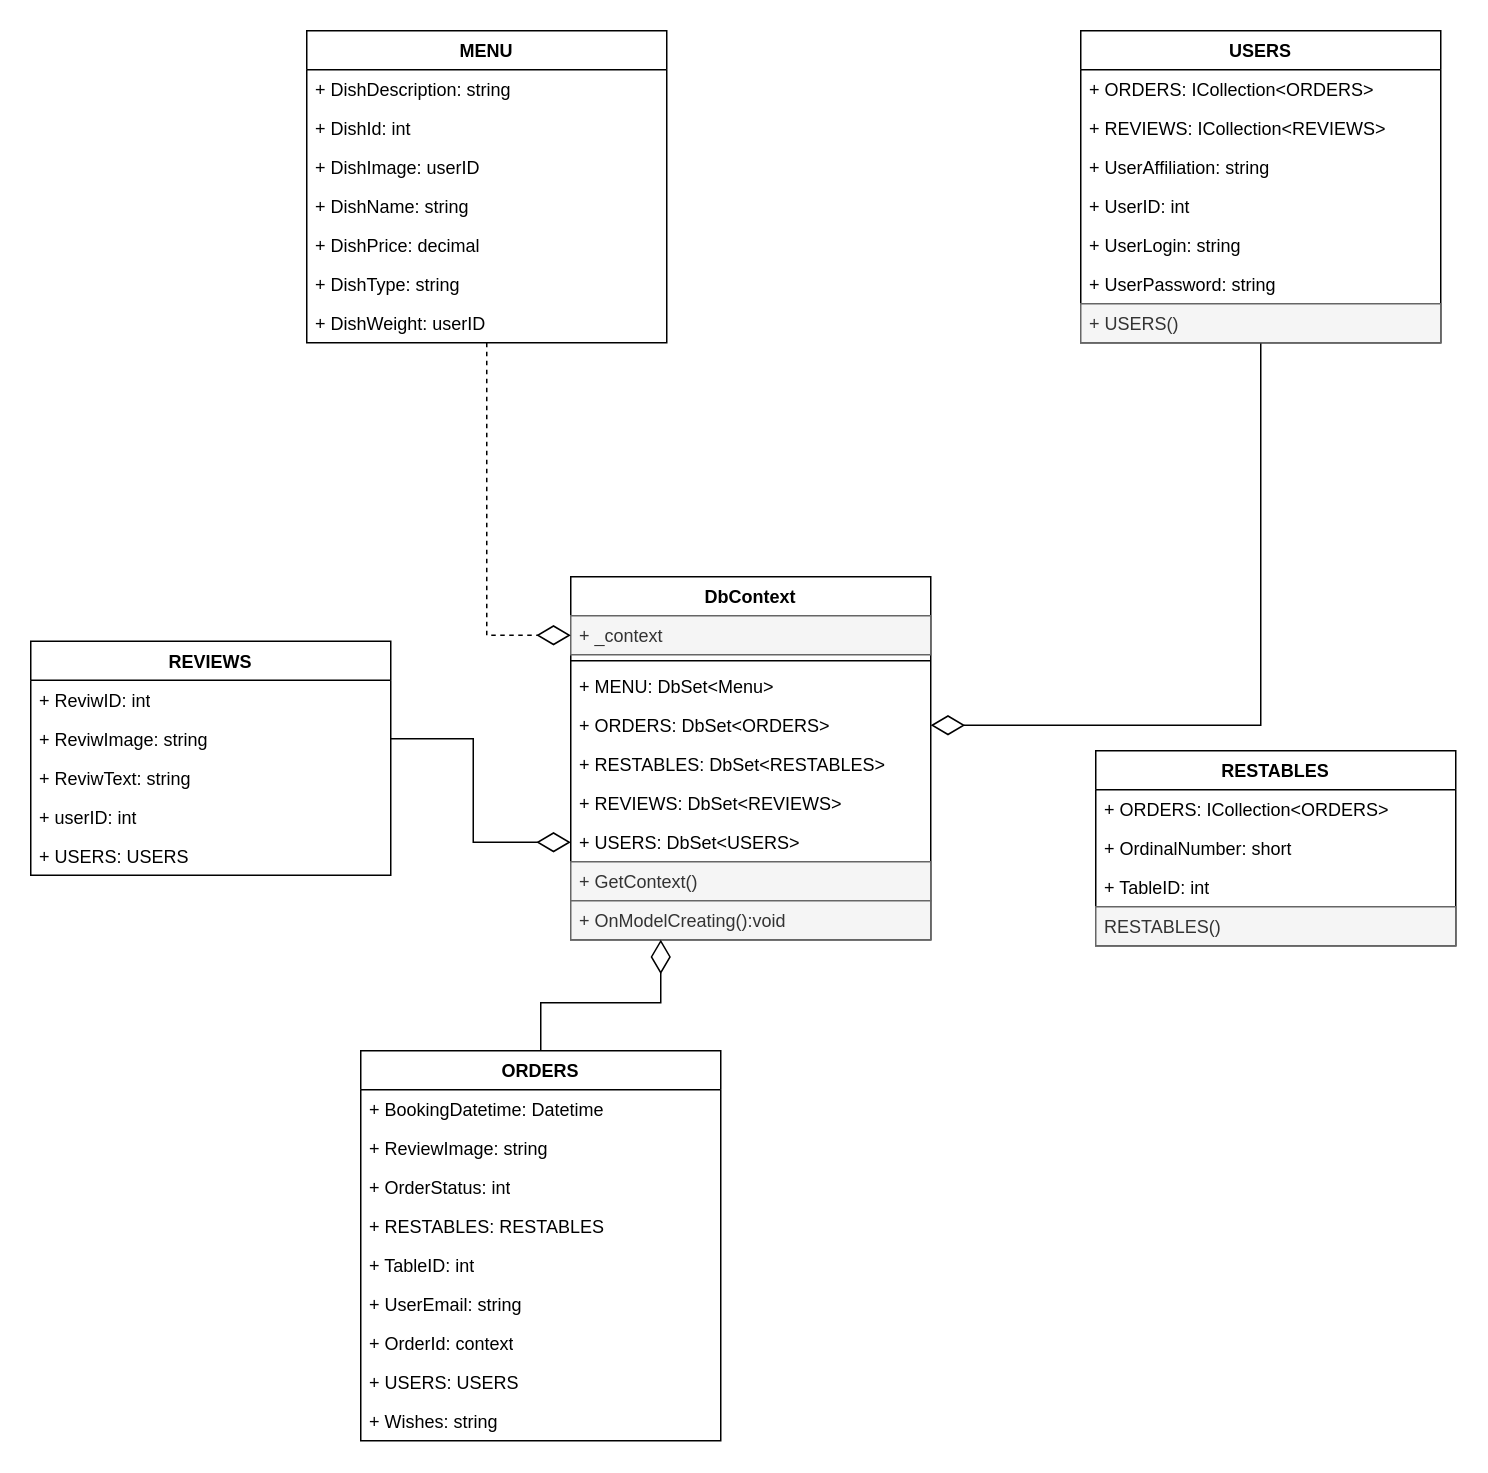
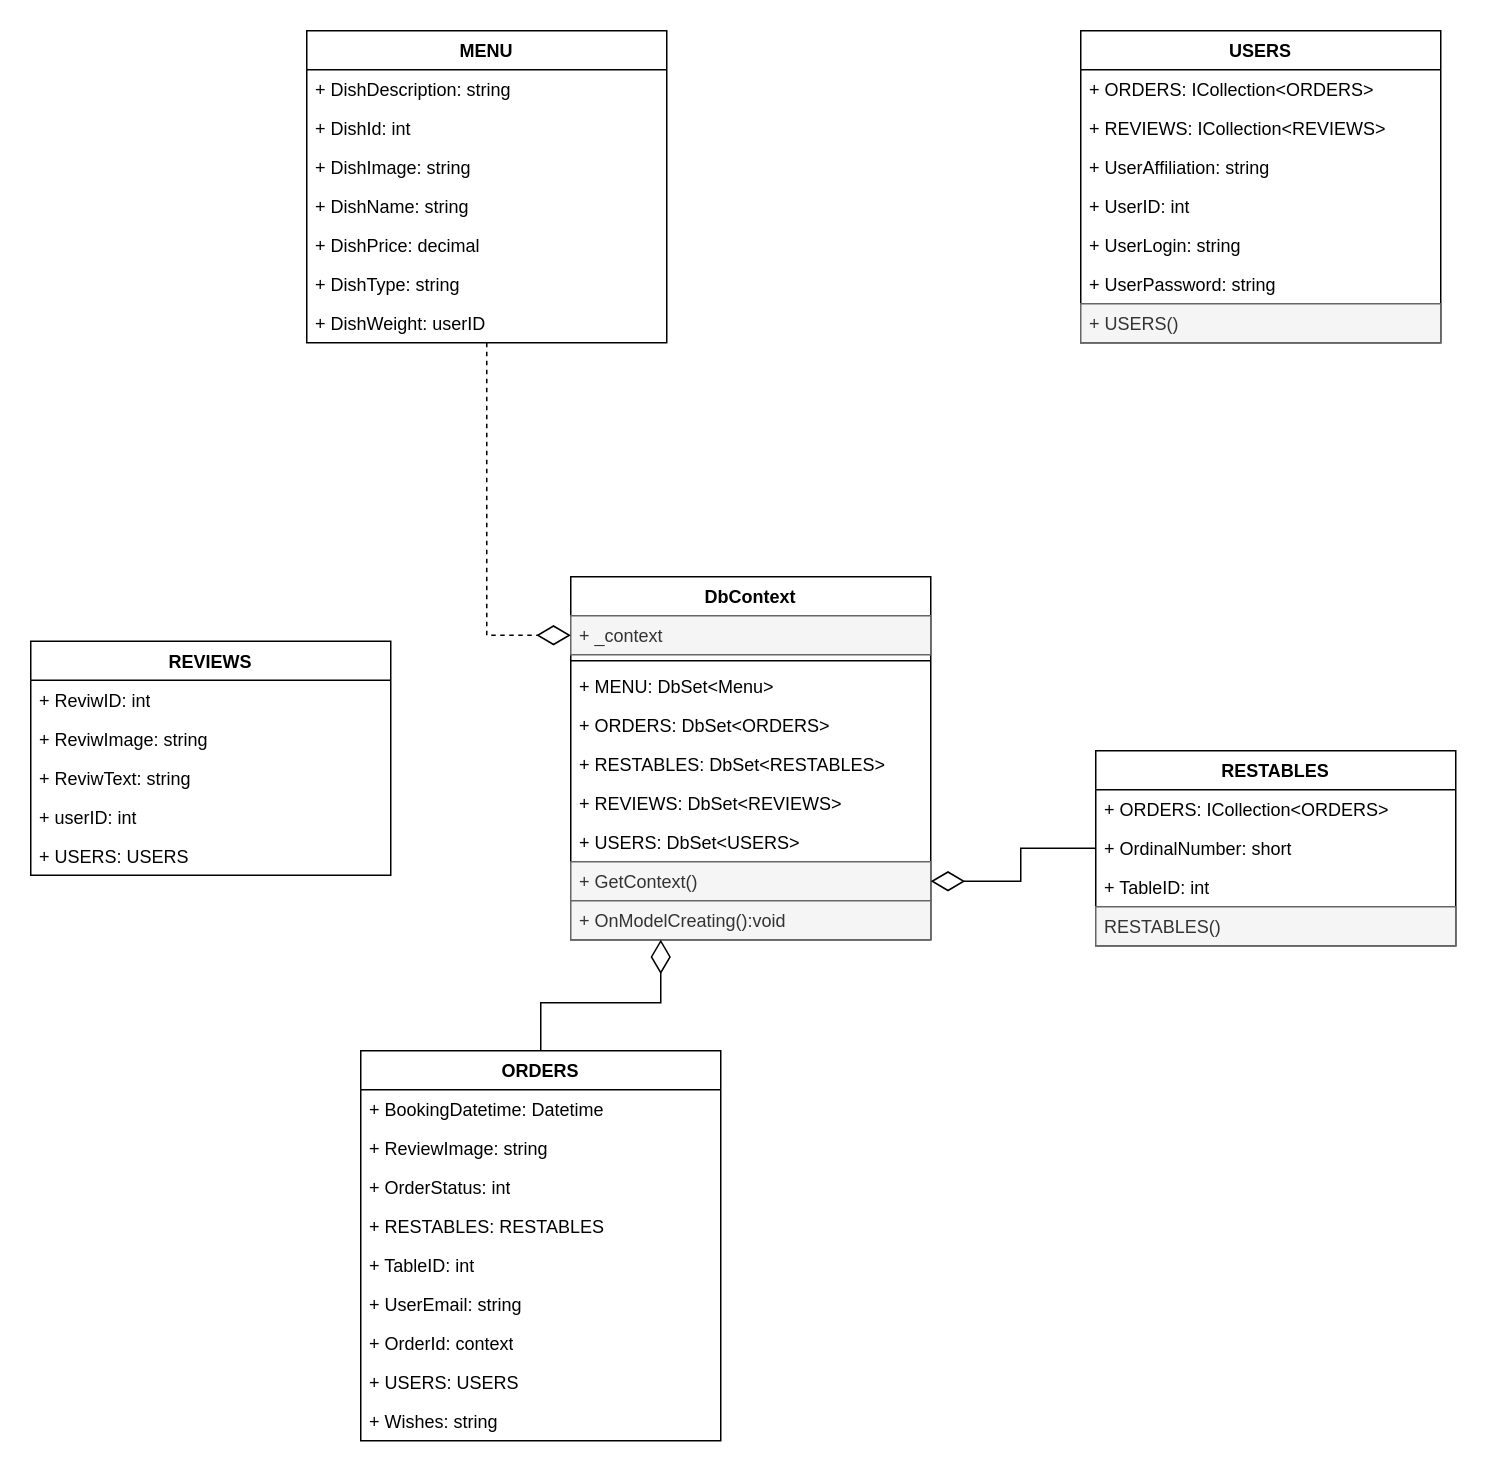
node "+ DishImage: userID": label "+ DishImage: userID" -> "+ DishImage: string"
edge "USERS" -> "+ ORDERS: DbSet<ORDERS>": removed
edge "+ ReviwImage: string" -> "+ USERS: DbSet<USERS>": removed
edge "RESTABLES" -> "+ GetContext()": added
